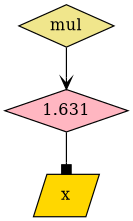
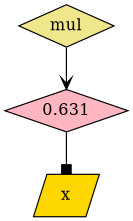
node "1.631": label "1.631" -> "0.631"
